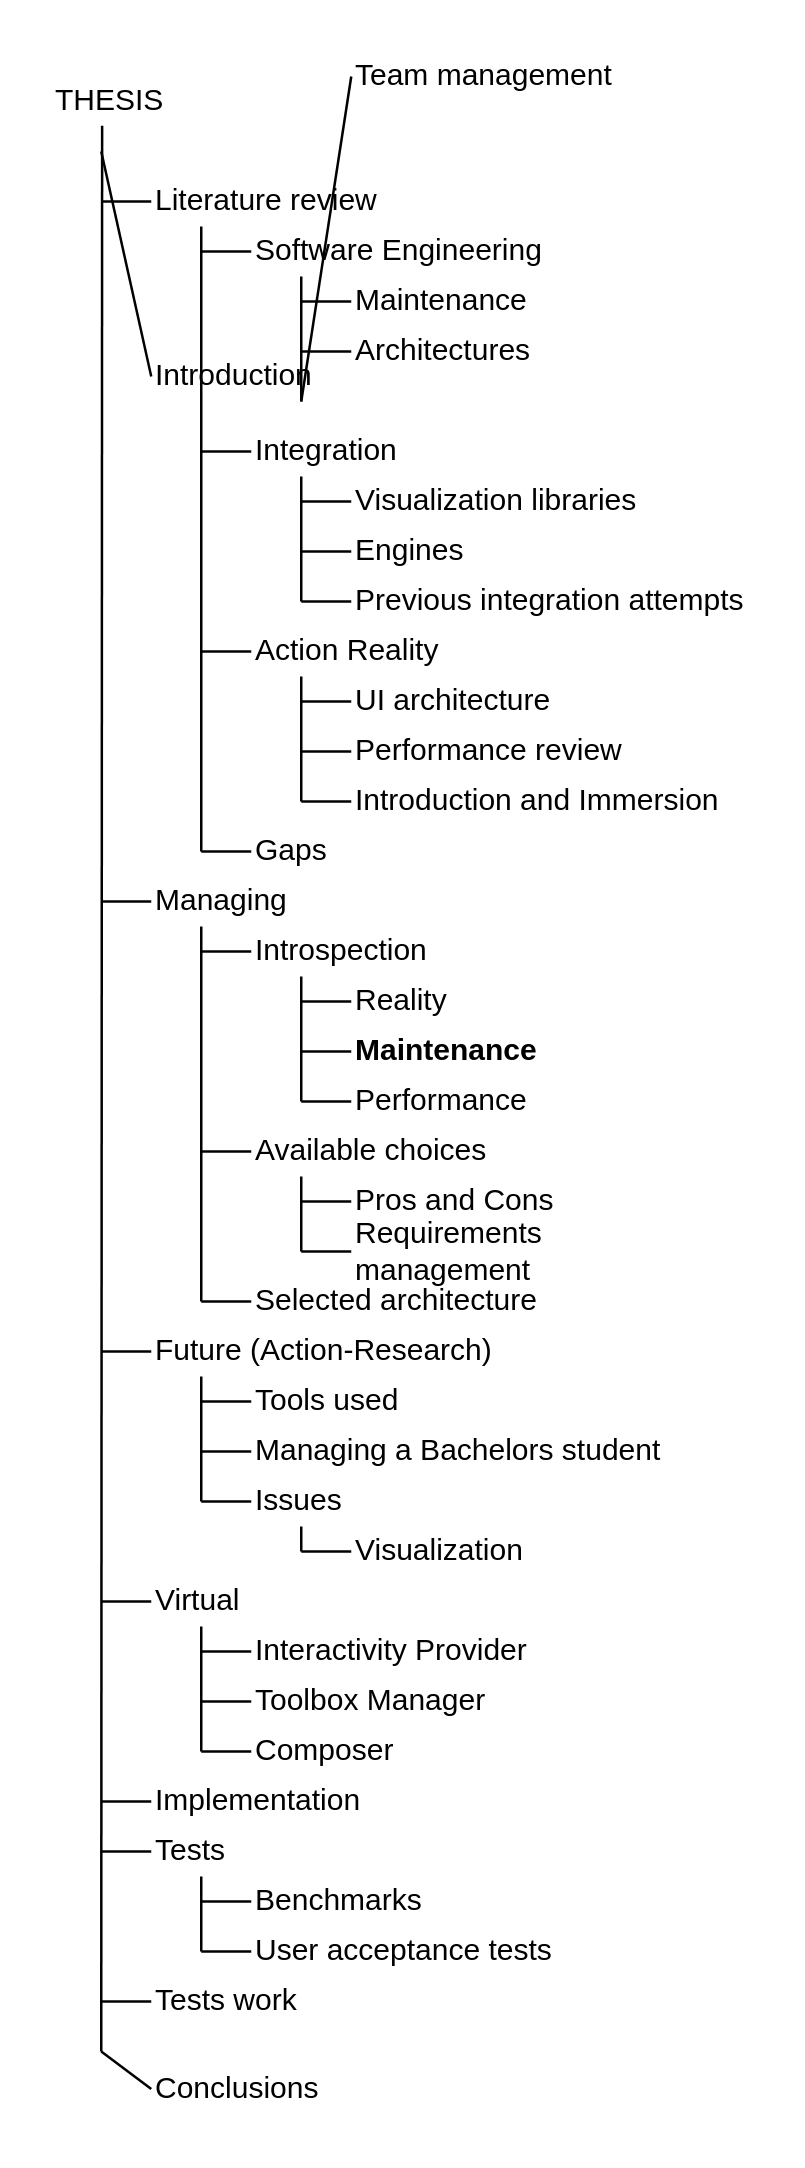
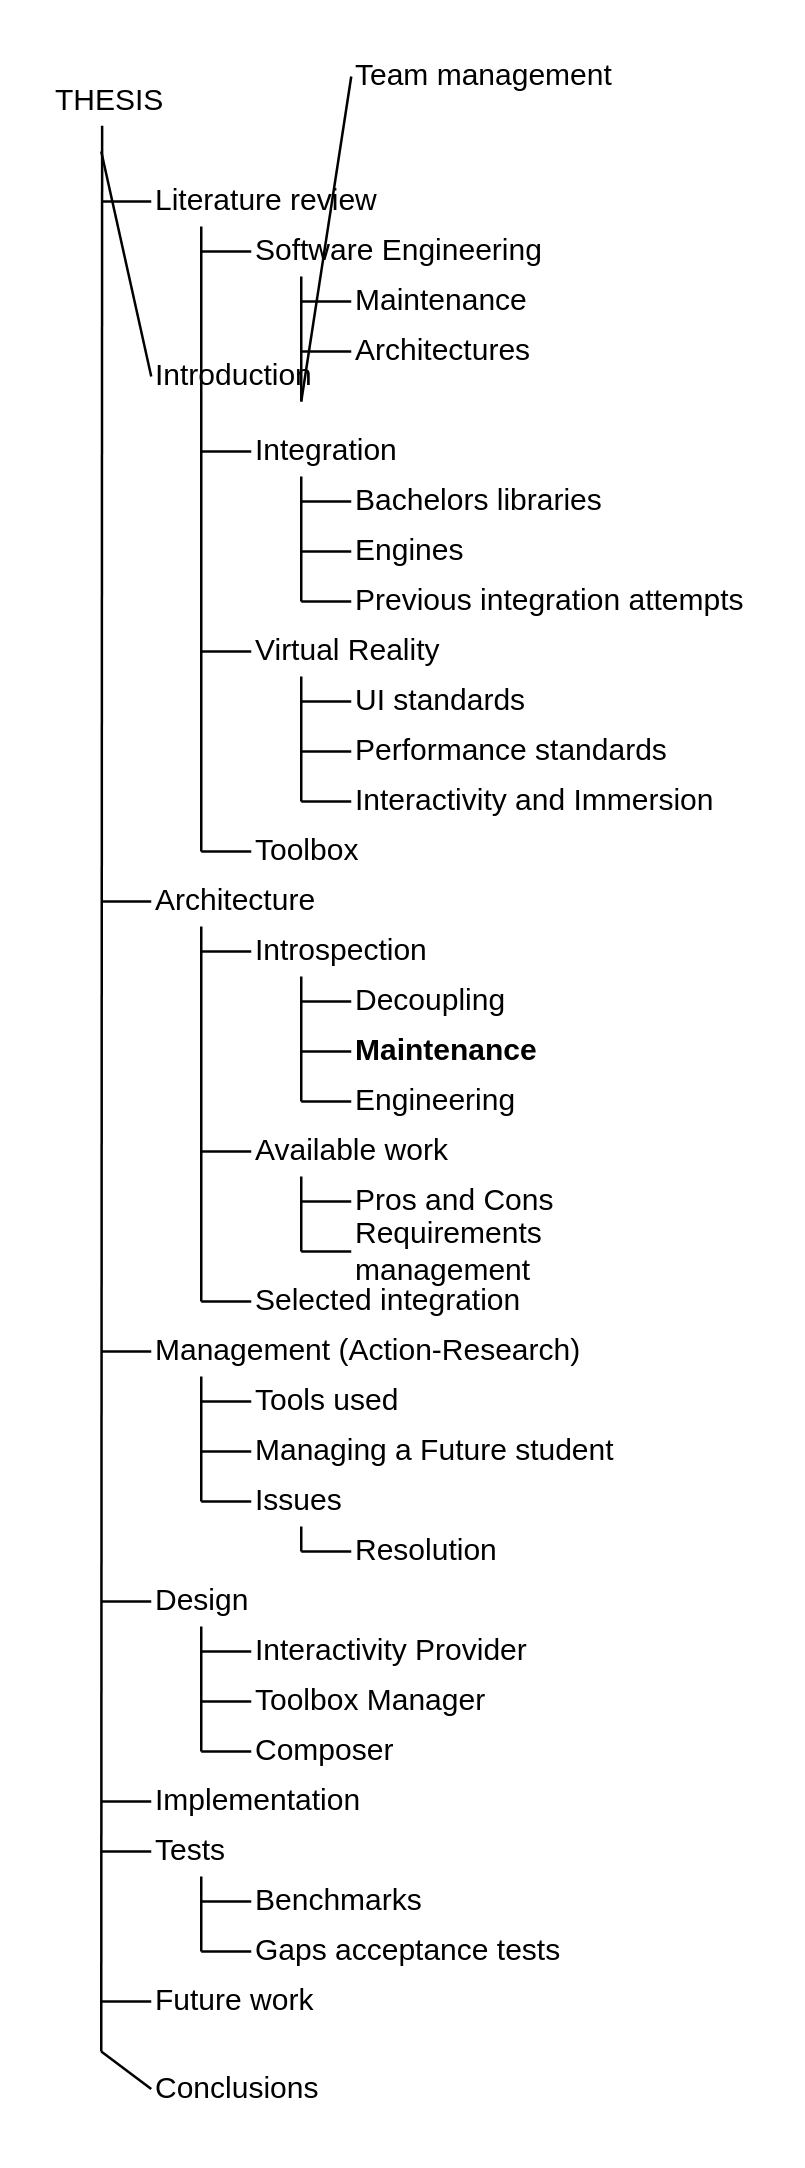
node "Visualization libraries": label "Visualization libraries" -> "Bachelors libraries"
node "Action Reality": label "Action Reality" -> "Virtual Reality"
node "UI architecture": label "UI architecture" -> "UI standards"
node "Performance review": label "Performance review" -> "Performance standards"
node "Introduction and Immersion": label "Introduction and Immersion" -> "Interactivity and Immersion"
node "Gaps": label "Gaps" -> "Toolbox"
node "Managing": label "Managing" -> "Architecture"
node "Reality": label "Reality" -> "Decoupling"
node "Performance": label "Performance" -> "Engineering"
node "Available choices": label "Available choices" -> "Available work"
node "Selected architecture": label "Selected architecture" -> "Selected integration"
node "Future (Action-Research)": label "Future (Action-Research)" -> "Management (Action-Research)"
node "Managing a Bachelors student": label "Managing a Bachelors student" -> "Managing a Future student"
node "Visualization": label "Visualization" -> "Resolution"
node "Virtual": label "Virtual" -> "Design"
node "User acceptance tests": label "User acceptance tests" -> "Gaps acceptance tests"
node "Tests work": label "Tests work" -> "Future work"
